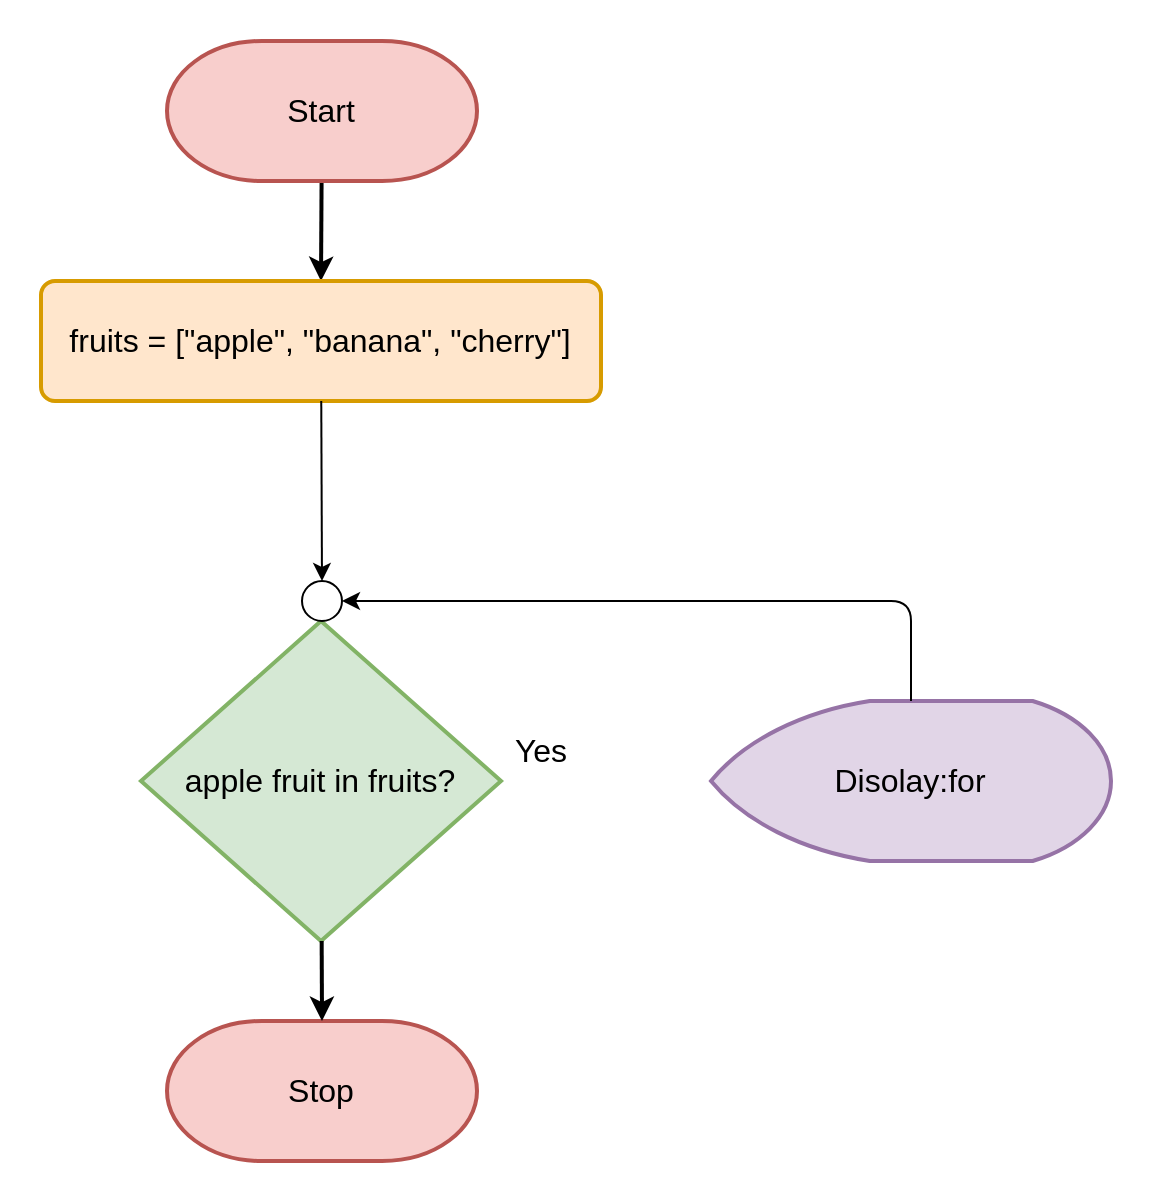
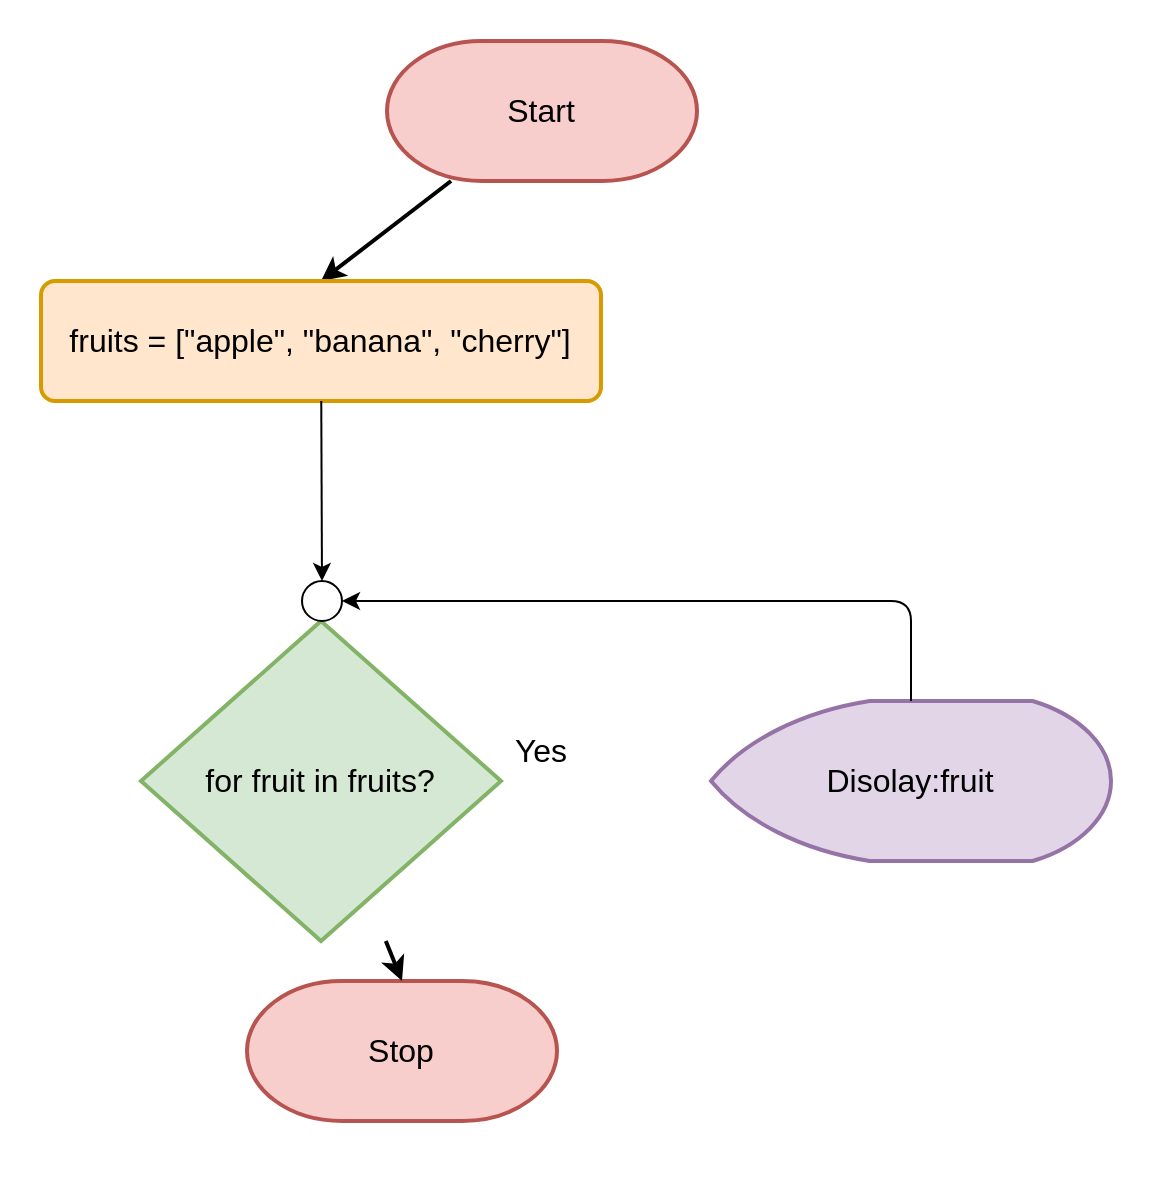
node "Start": moved (322, 111) -> (542, 111)
node "apple fruit in fruits?": label "apple fruit in fruits?" -> "for fruit in fruits?"
node "Disolay:for": label "Disolay:for" -> "Disolay:fruit"
node "Stop": moved (322, 1091) -> (402, 1051)
